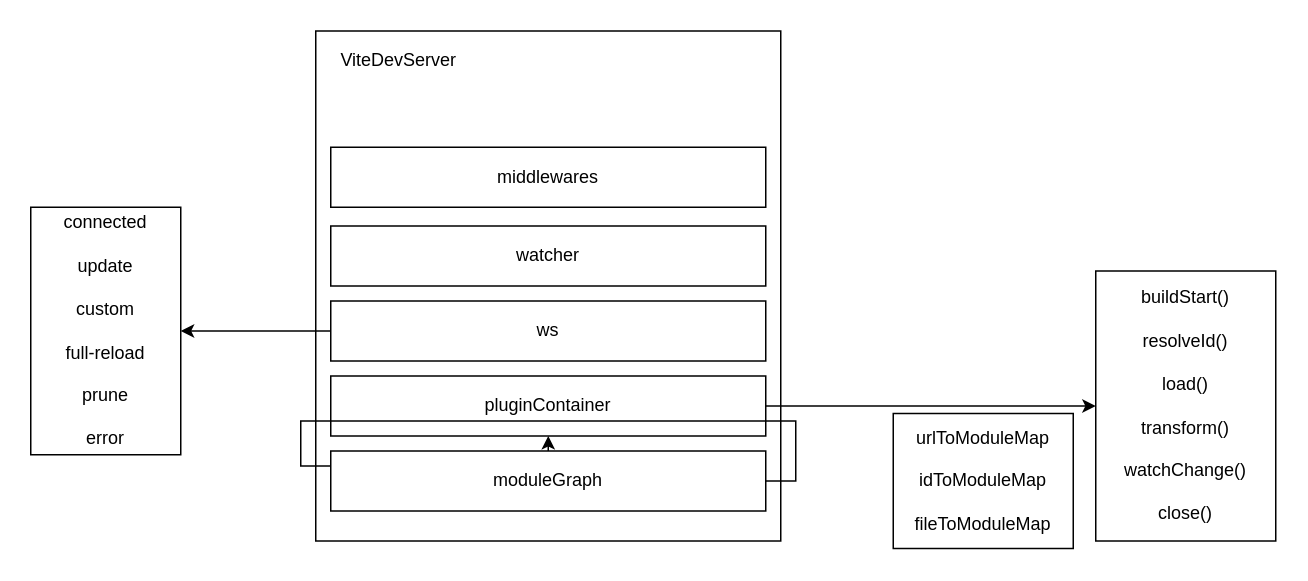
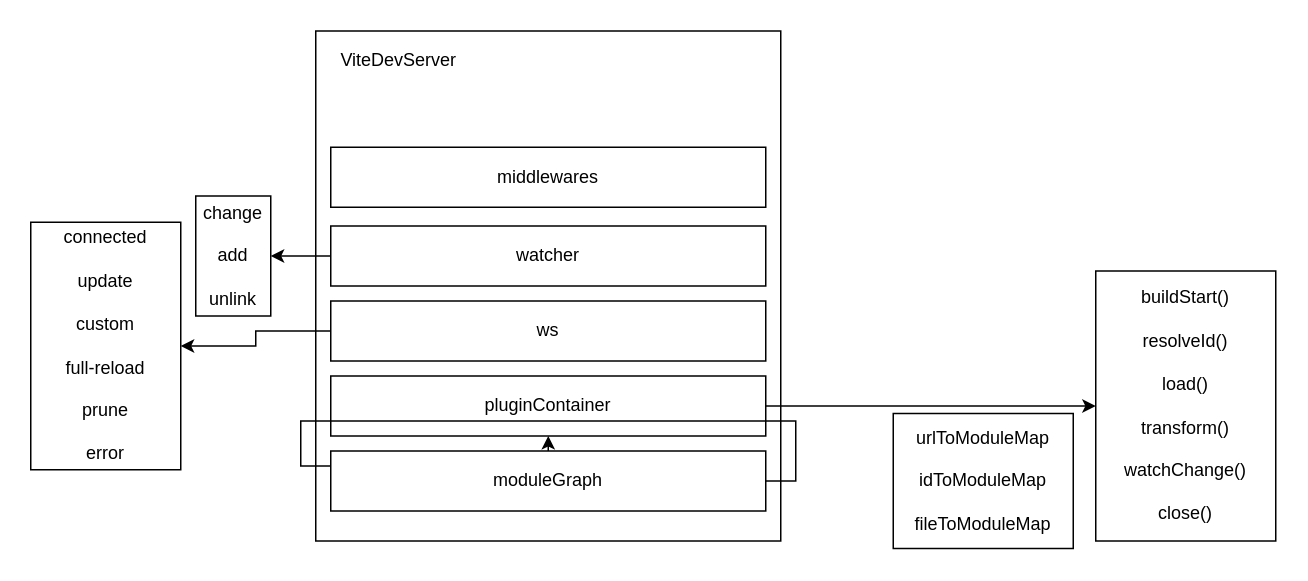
node "change add unlink": added
edge "watcher" -> "change add unlink": added
node "connected update custom full-reload prune error": moved (106, 331) -> (106, 346)
